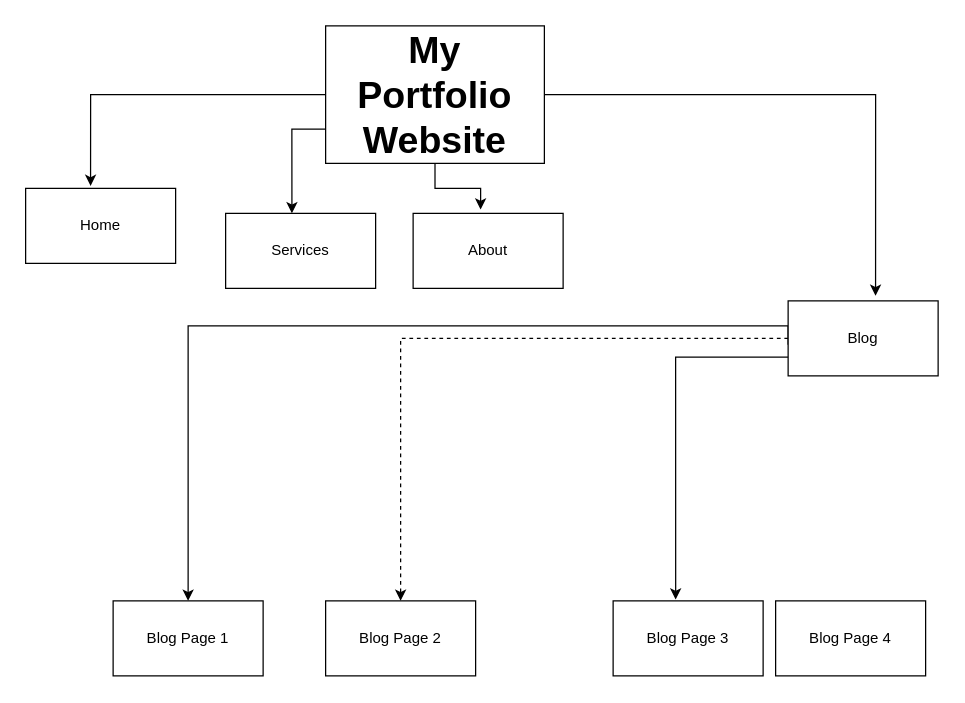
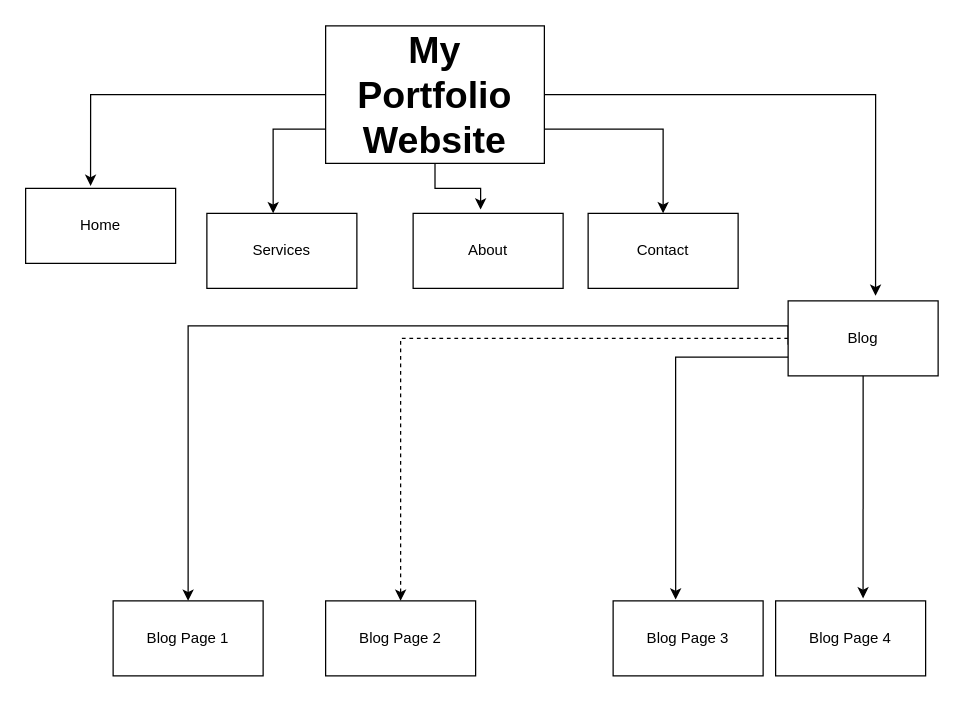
edge "My Portfolio Website" -> "Contact": added
node "Services": moved (301, 251) -> (282, 251)
node "Contact": added
edge "Blog" -> "Blog Page 4": added
